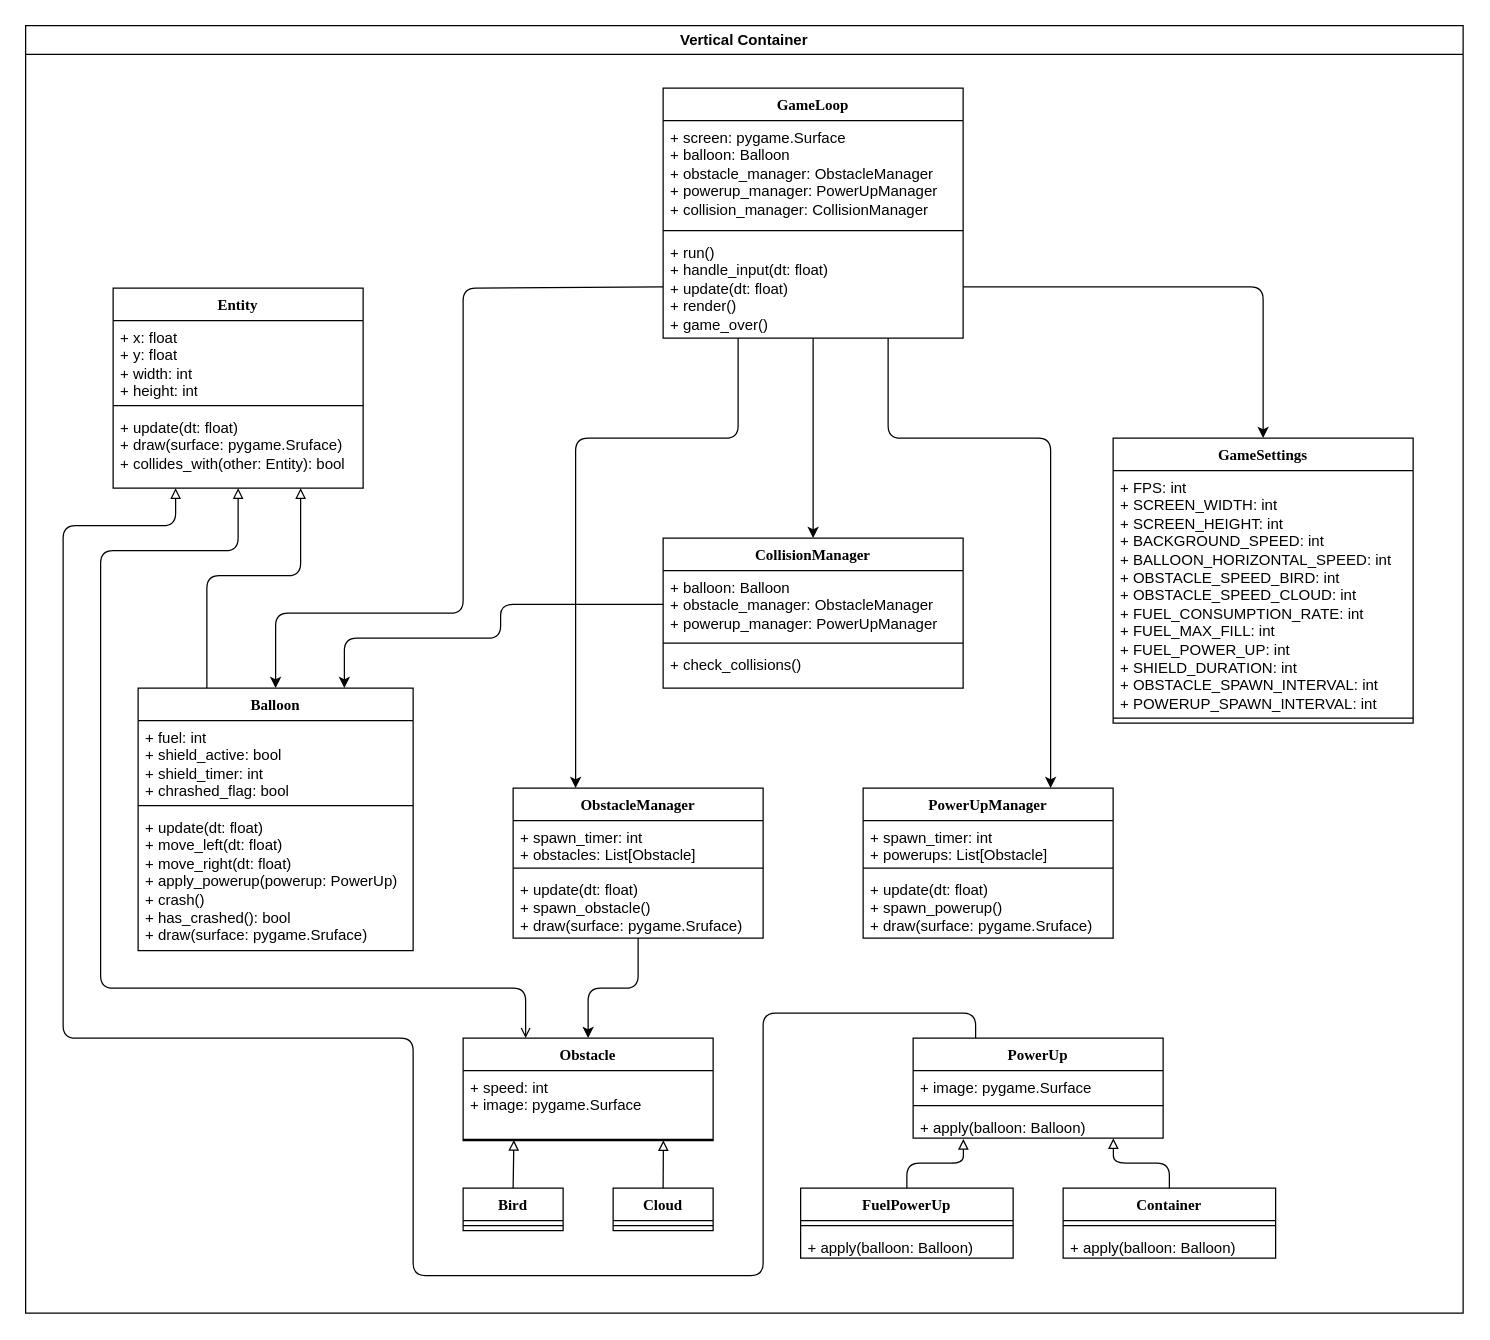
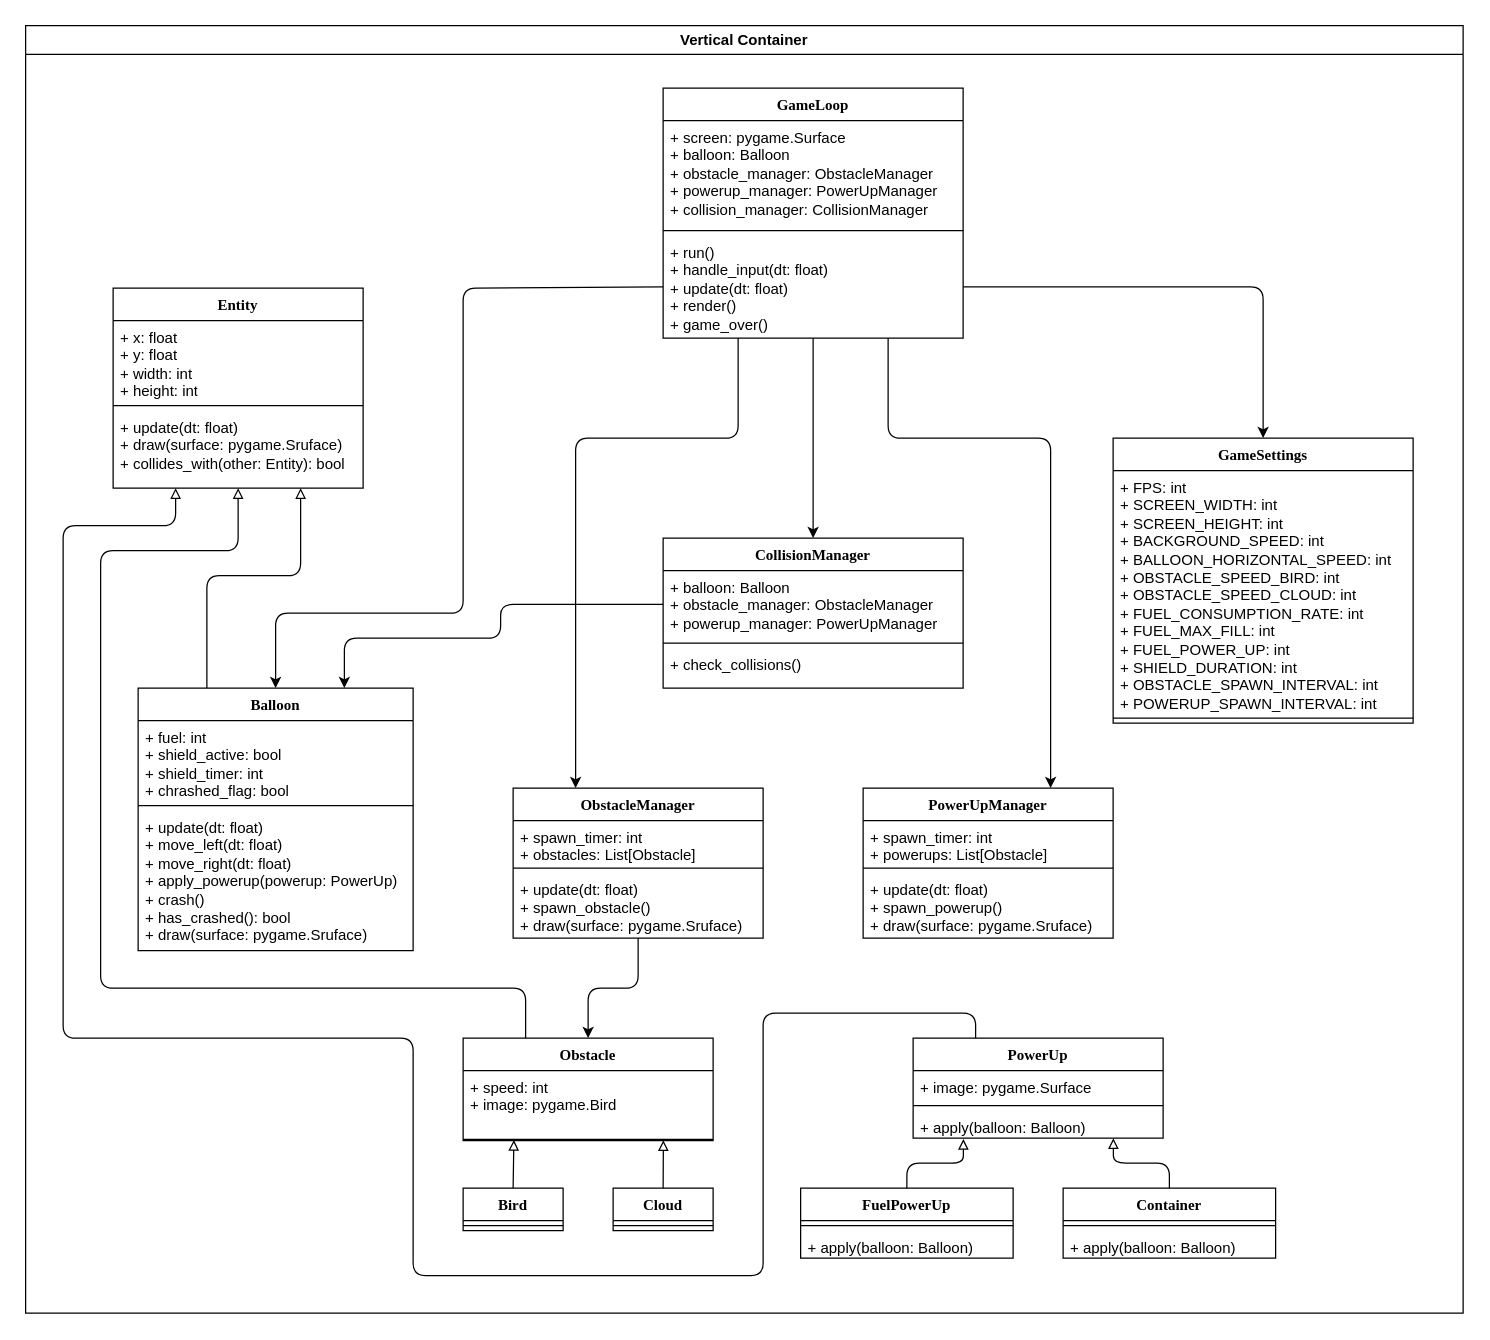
edge "Entity" -- "Obstacle": arrowhead open -> none
node "+ speed: int + image: pygame.Surface": label "+ speed: int + image: pygame.Surface" -> "+ speed: int + image: pygame.Bird"
